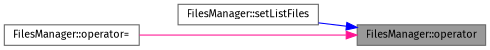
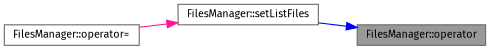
edge "FilesManager::operator=" -> "FilesManager::operator": now "FilesManager::operator=" -> "FilesManager::setListFiles"
